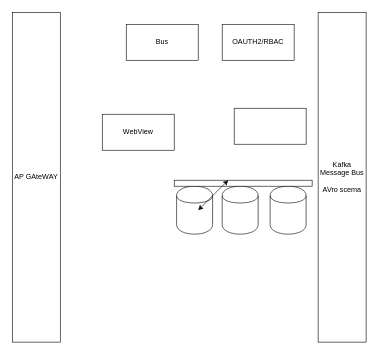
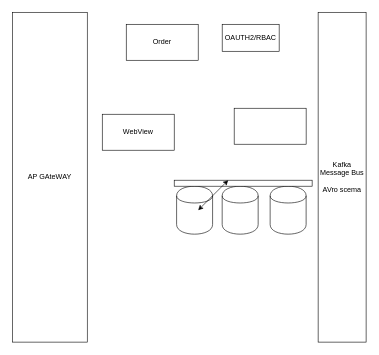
node "Bus": label "Bus" -> "Order"
node "OAUTH2/RBAC": size 72x36 -> 57x27
node "AP GAteWAY": size 48x330 -> 75x330
